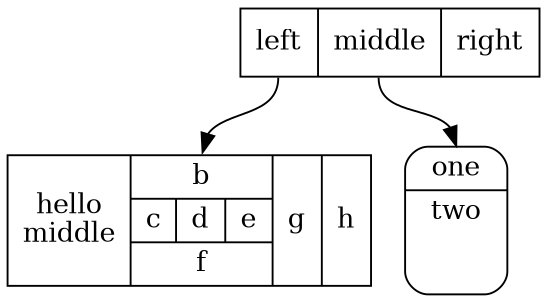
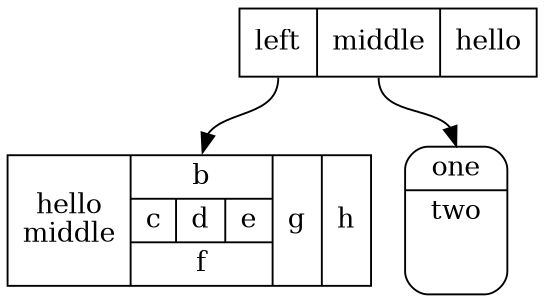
node "left": text "right" -> "hello"
